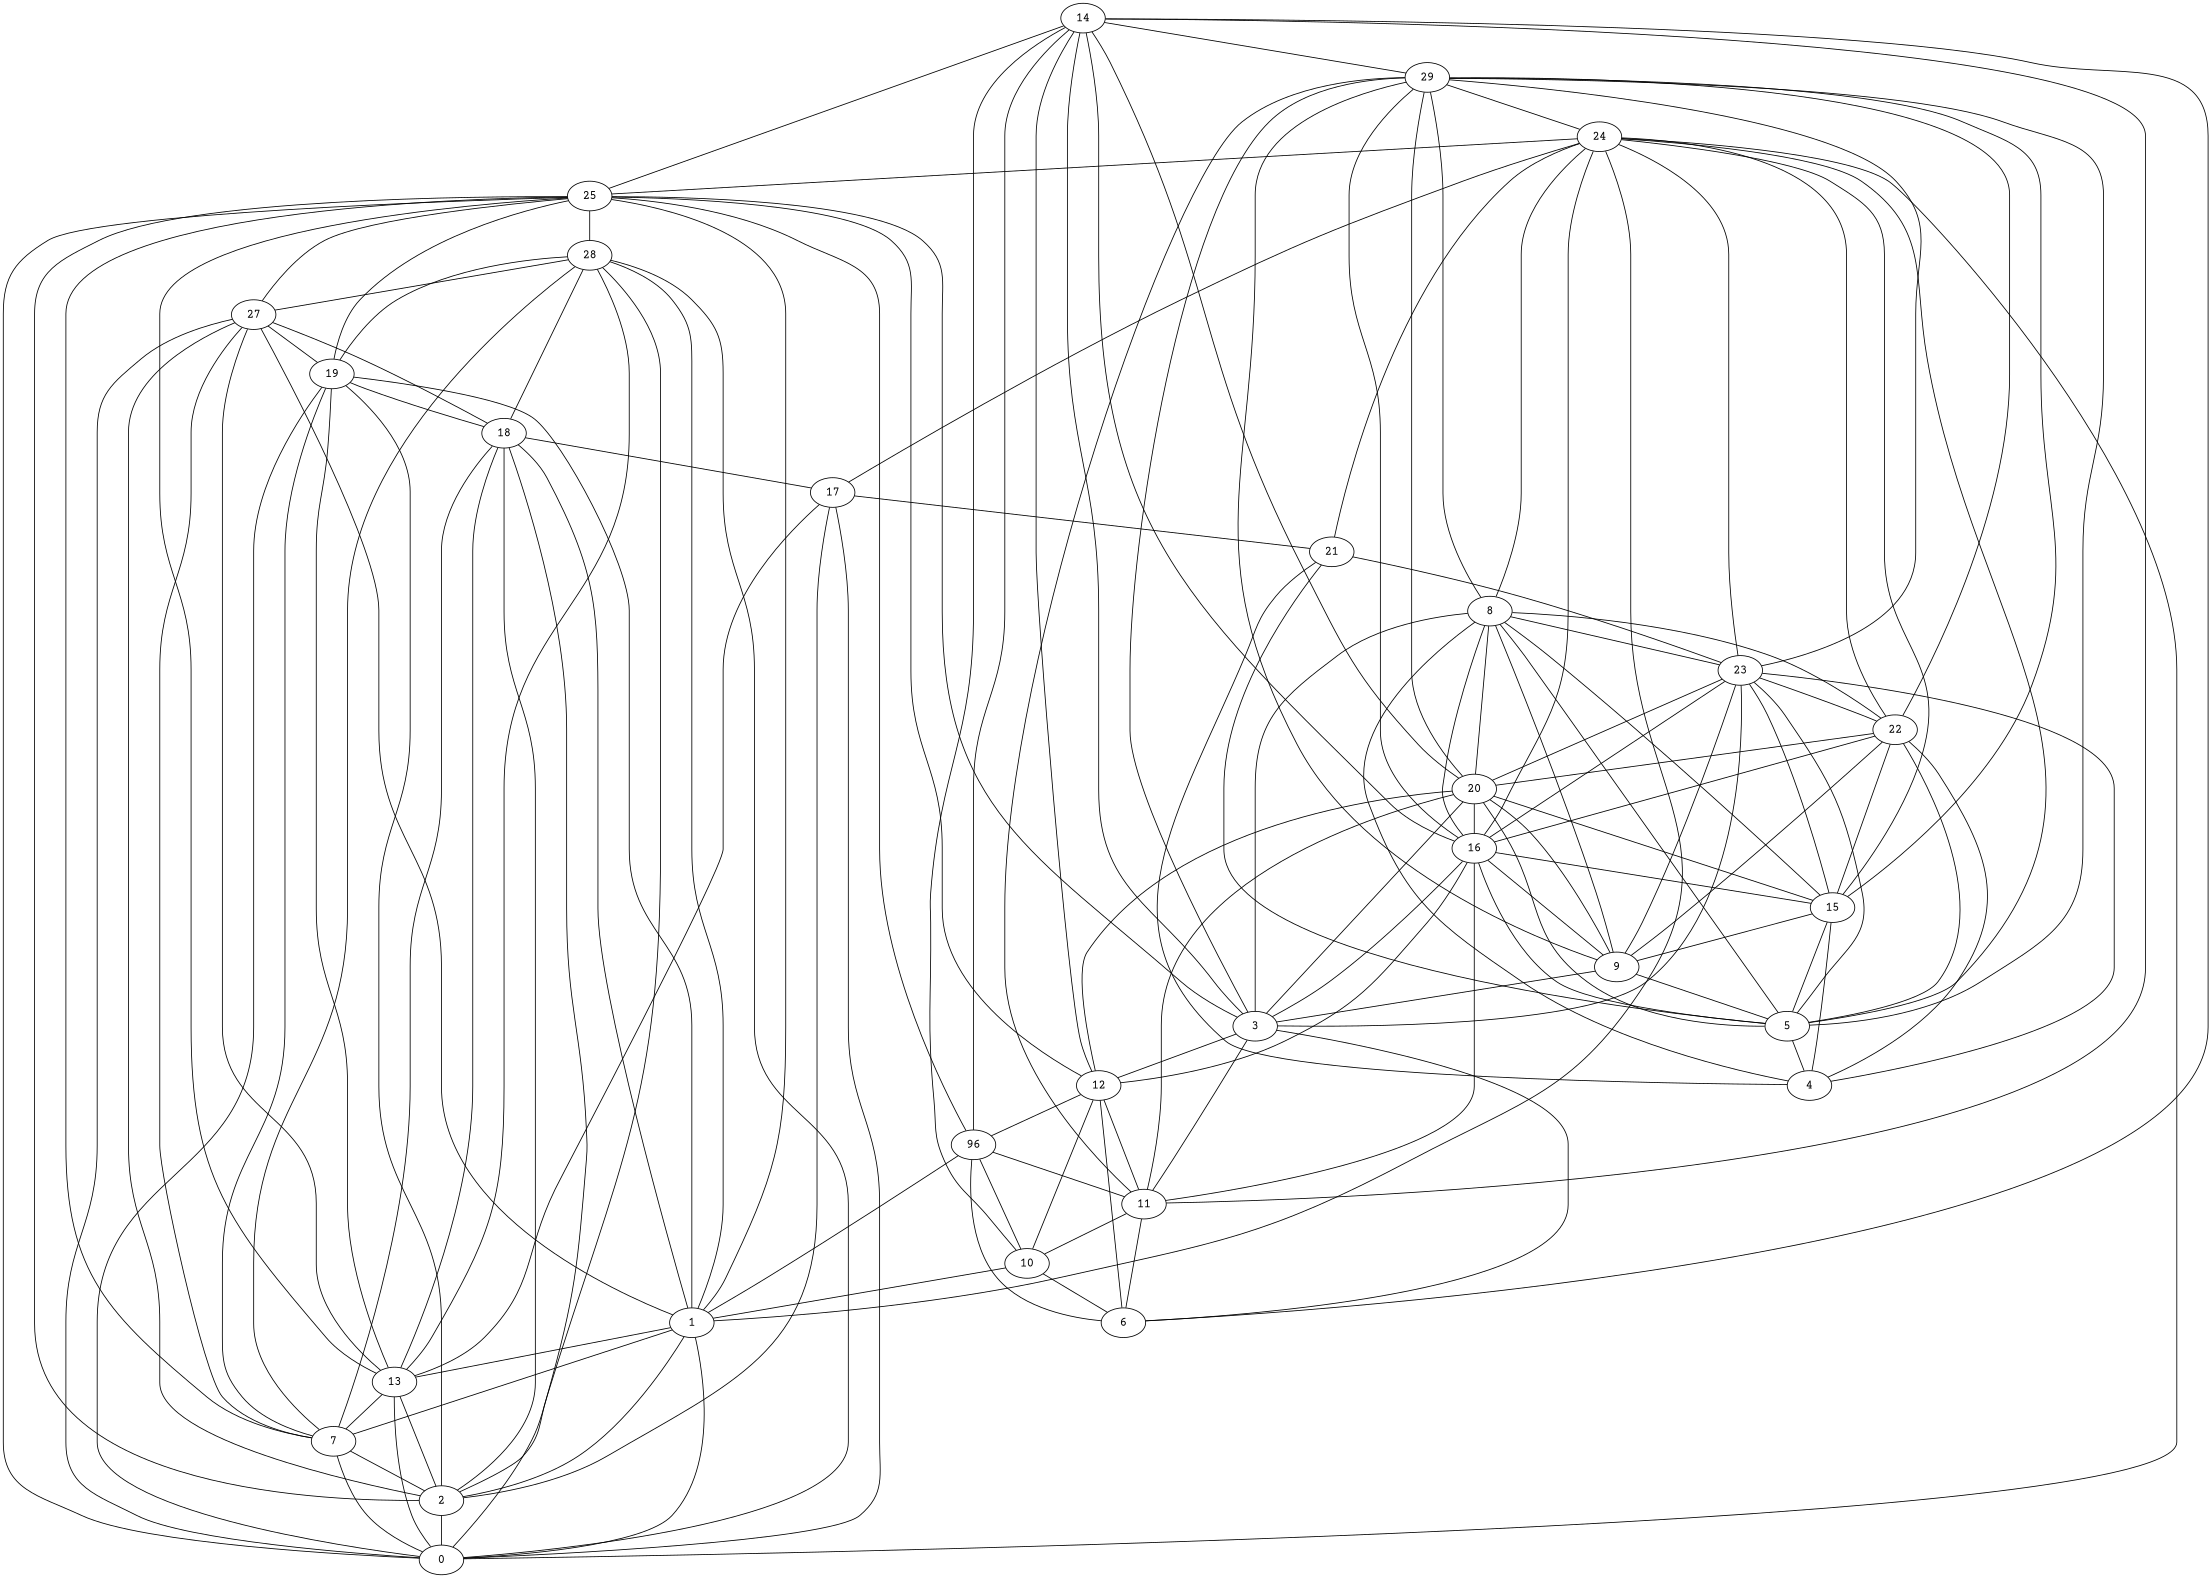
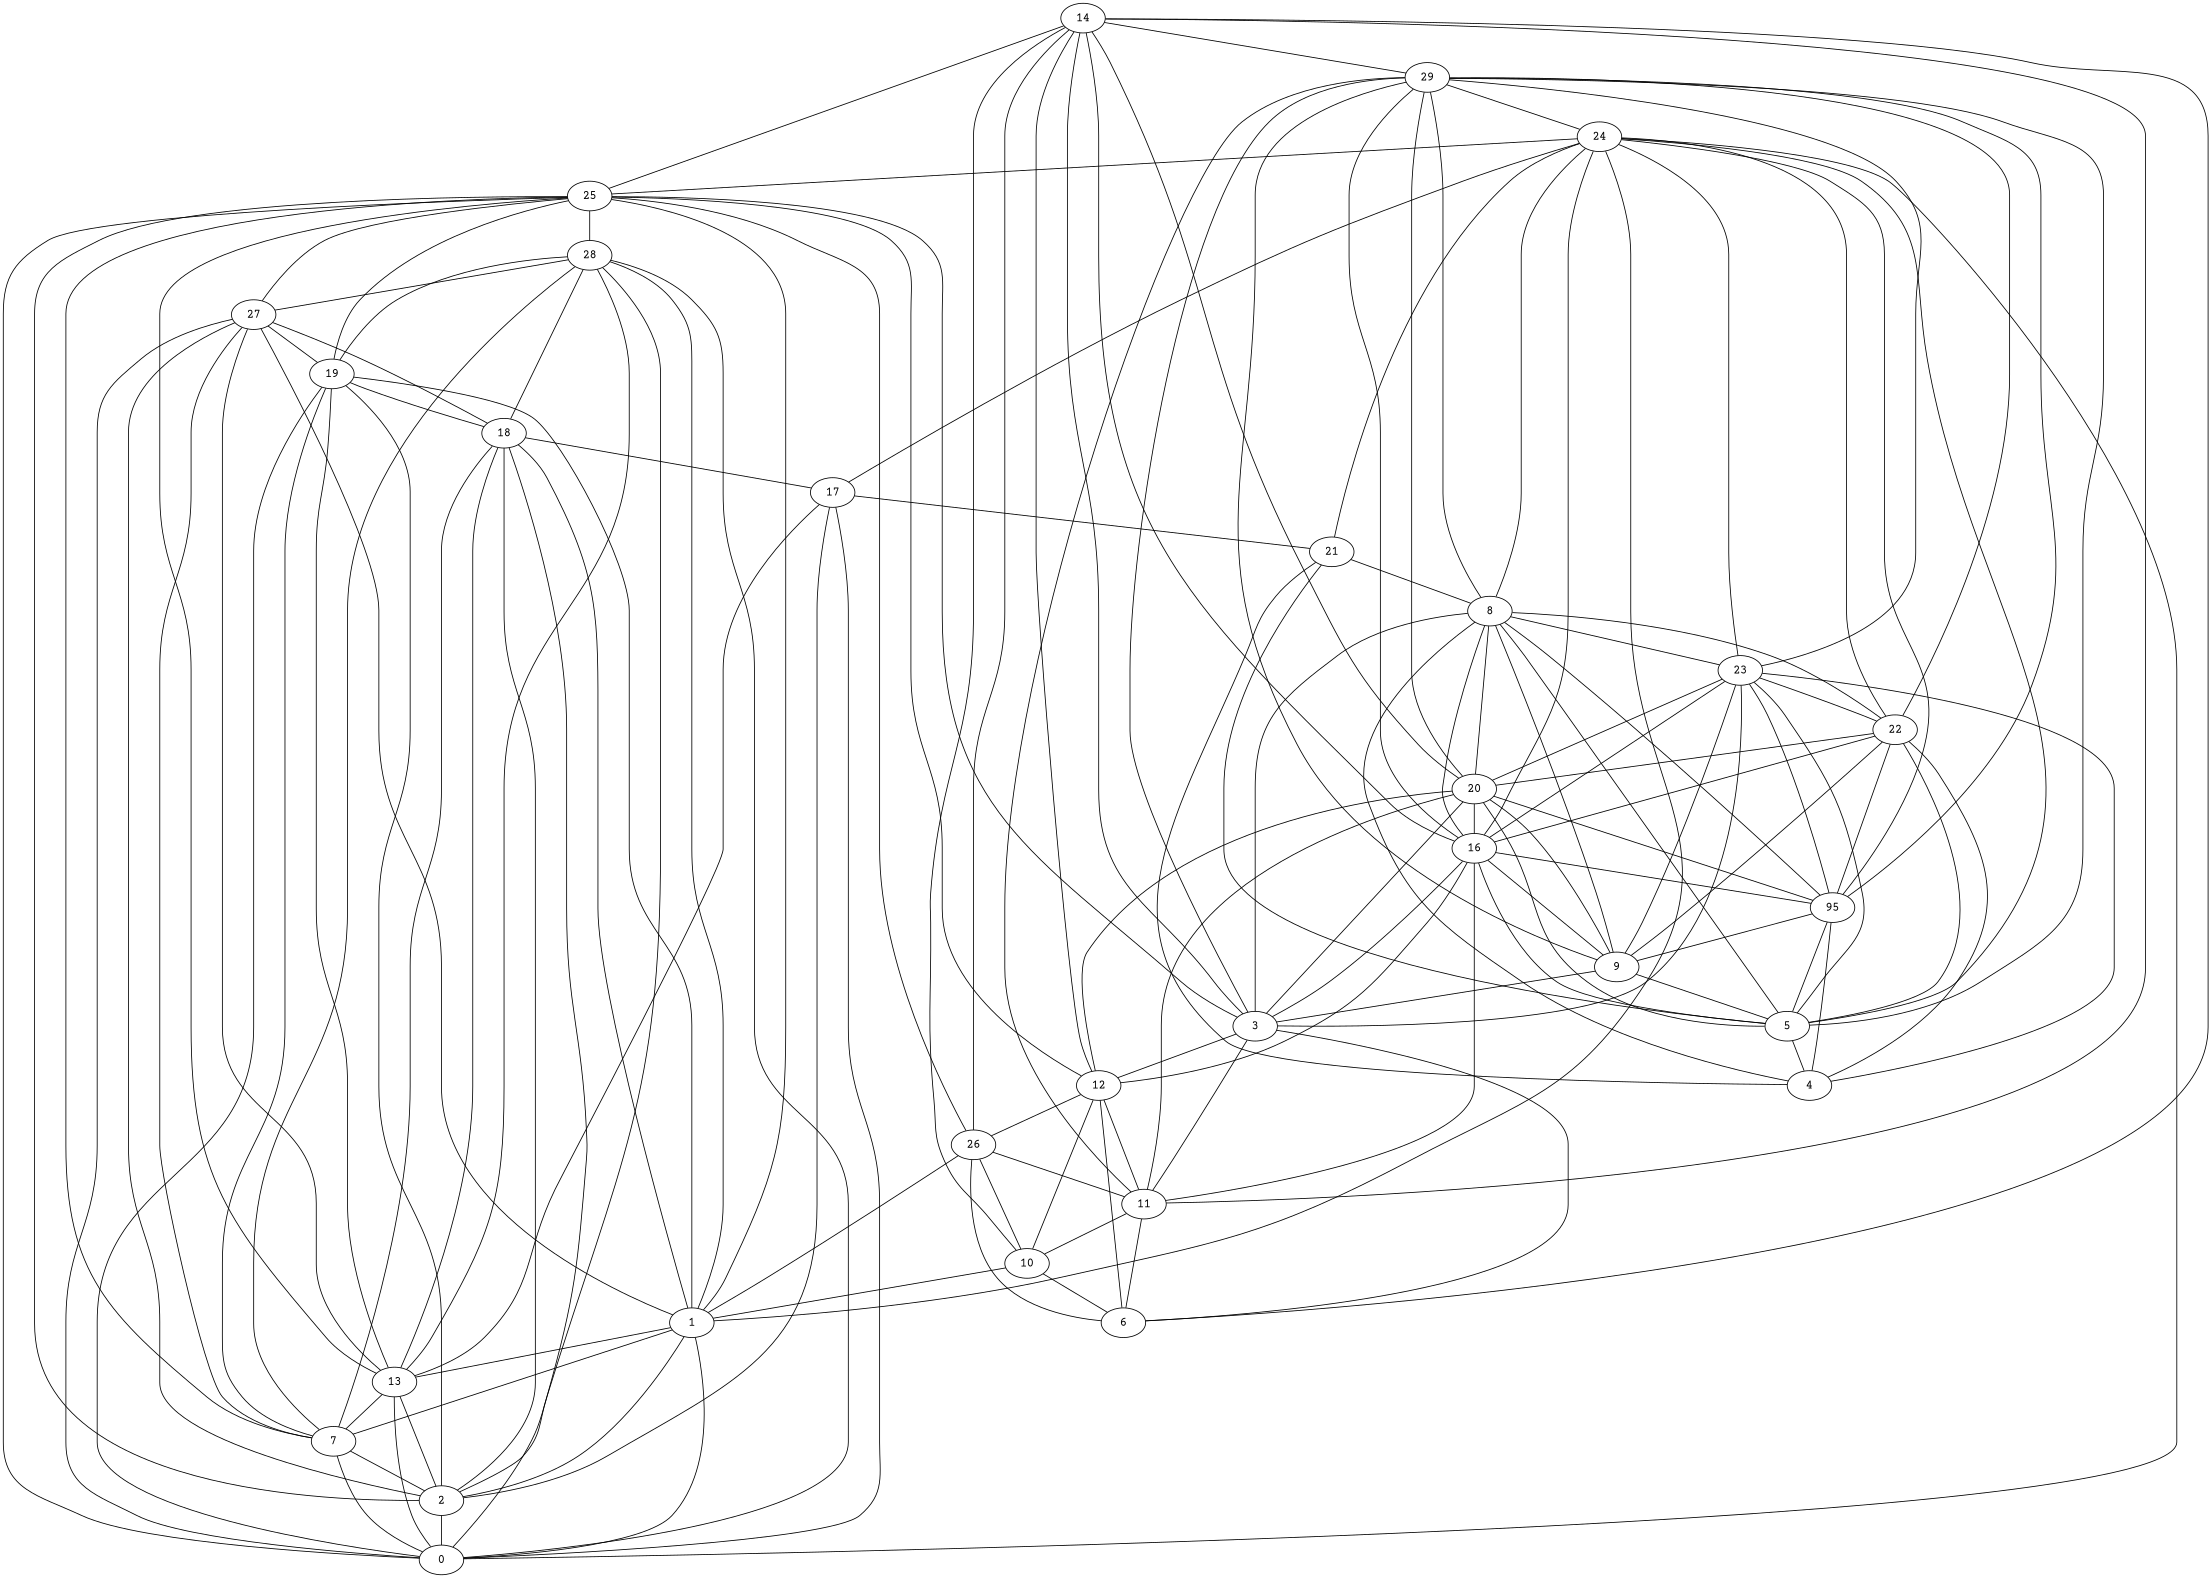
edge "21" -- "23": now "21" -- "8"
node "15": label "15" -> "95"
node "96": label "96" -> "26"
